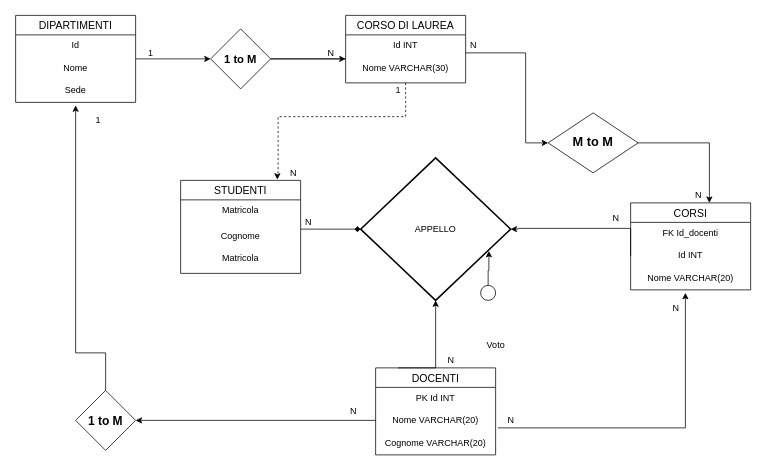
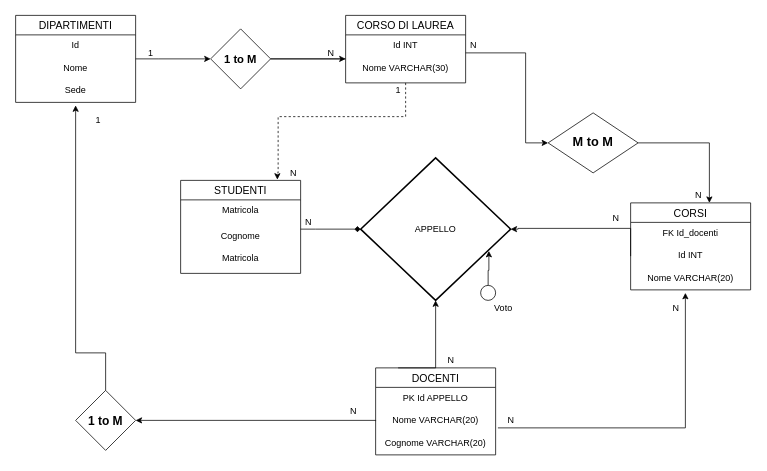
node "Voto": moved (495, 345) -> (503, 308)
node "PK Id INT": label "PK Id INT" -> "PK Id APPELLO"
